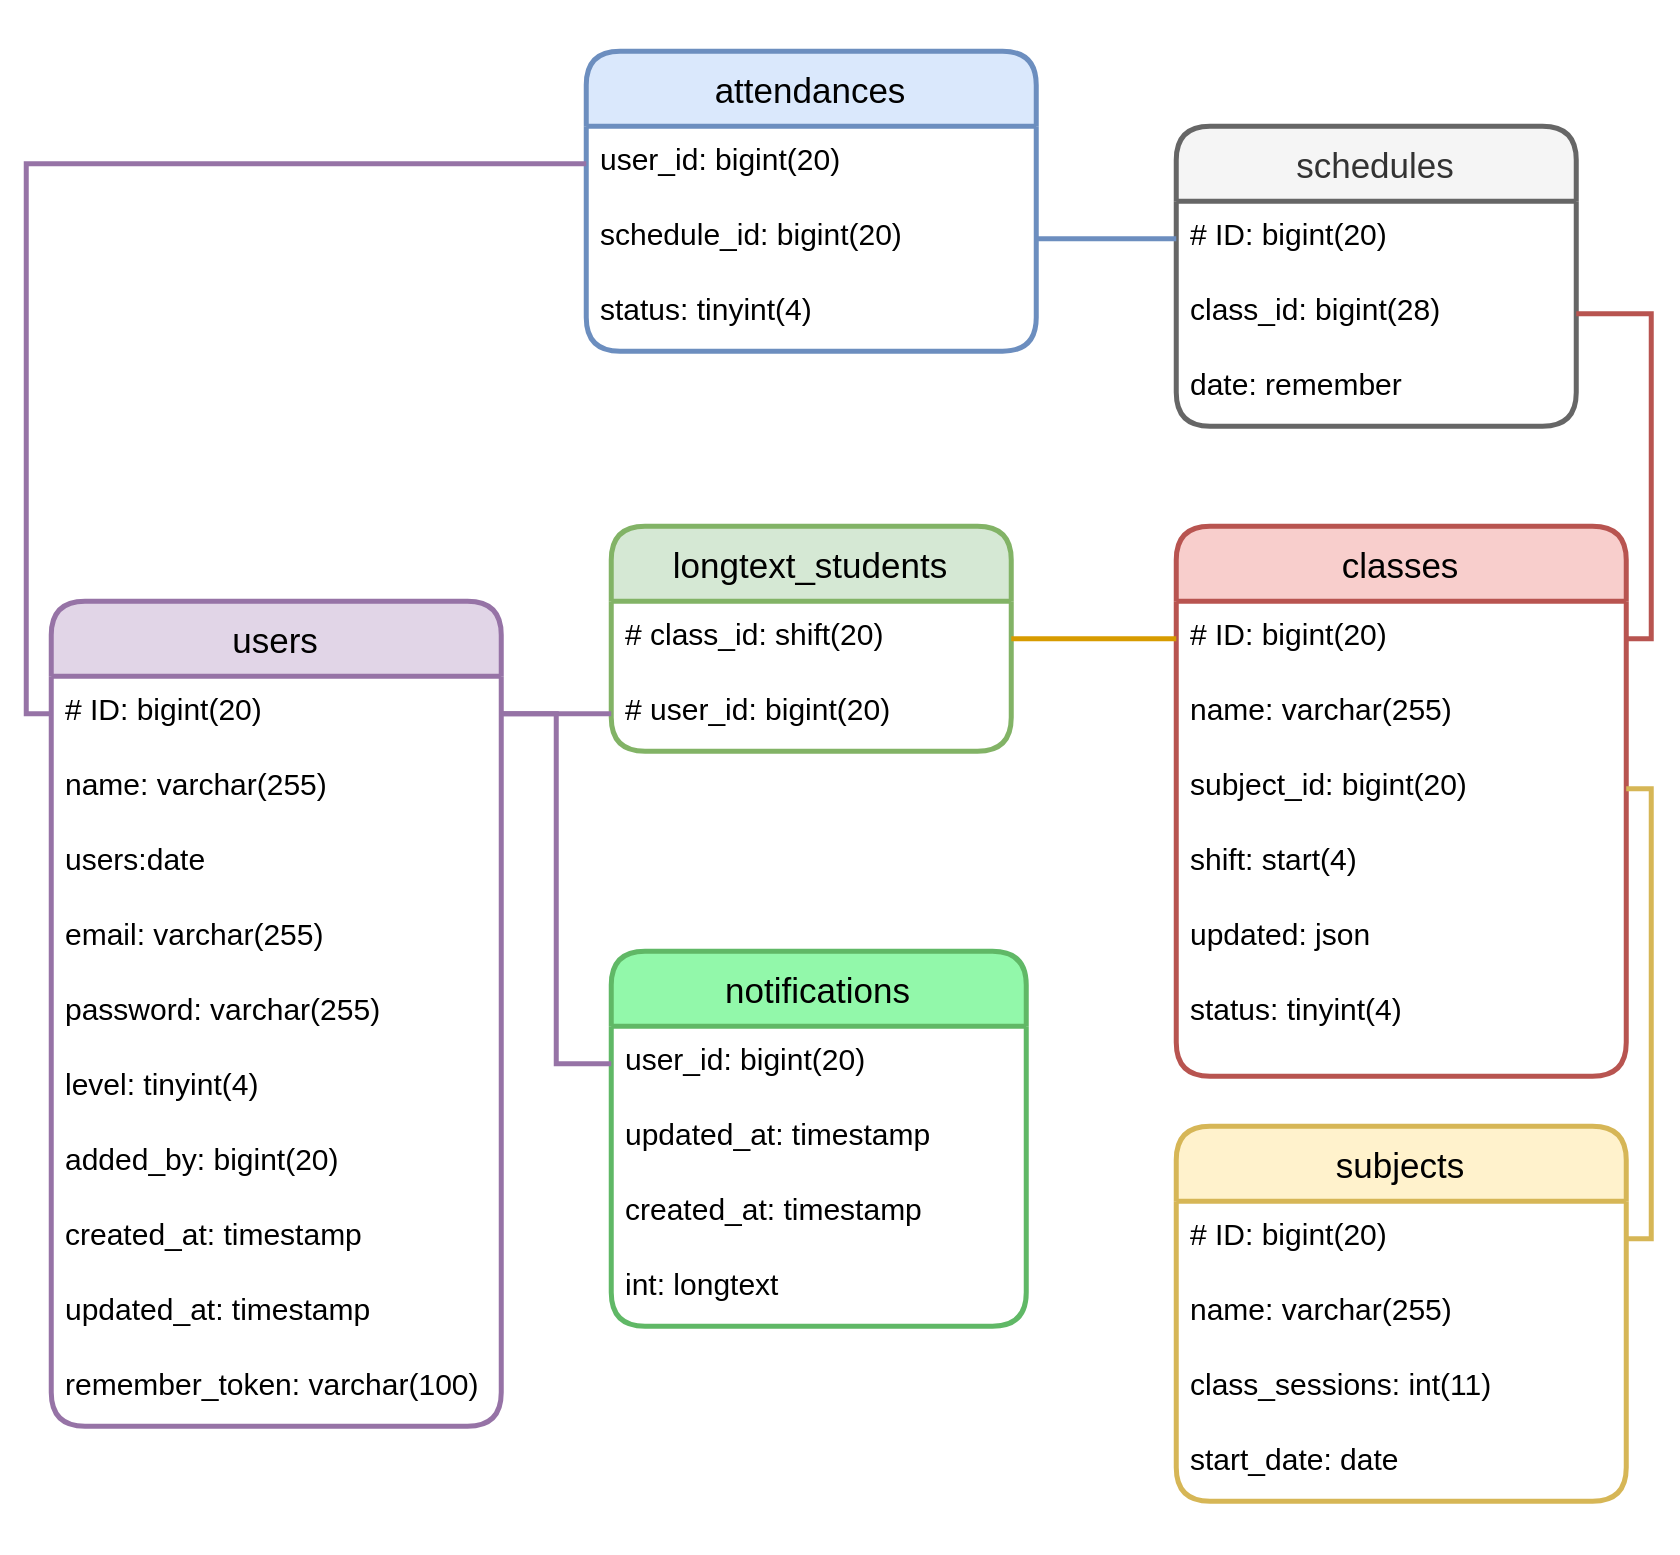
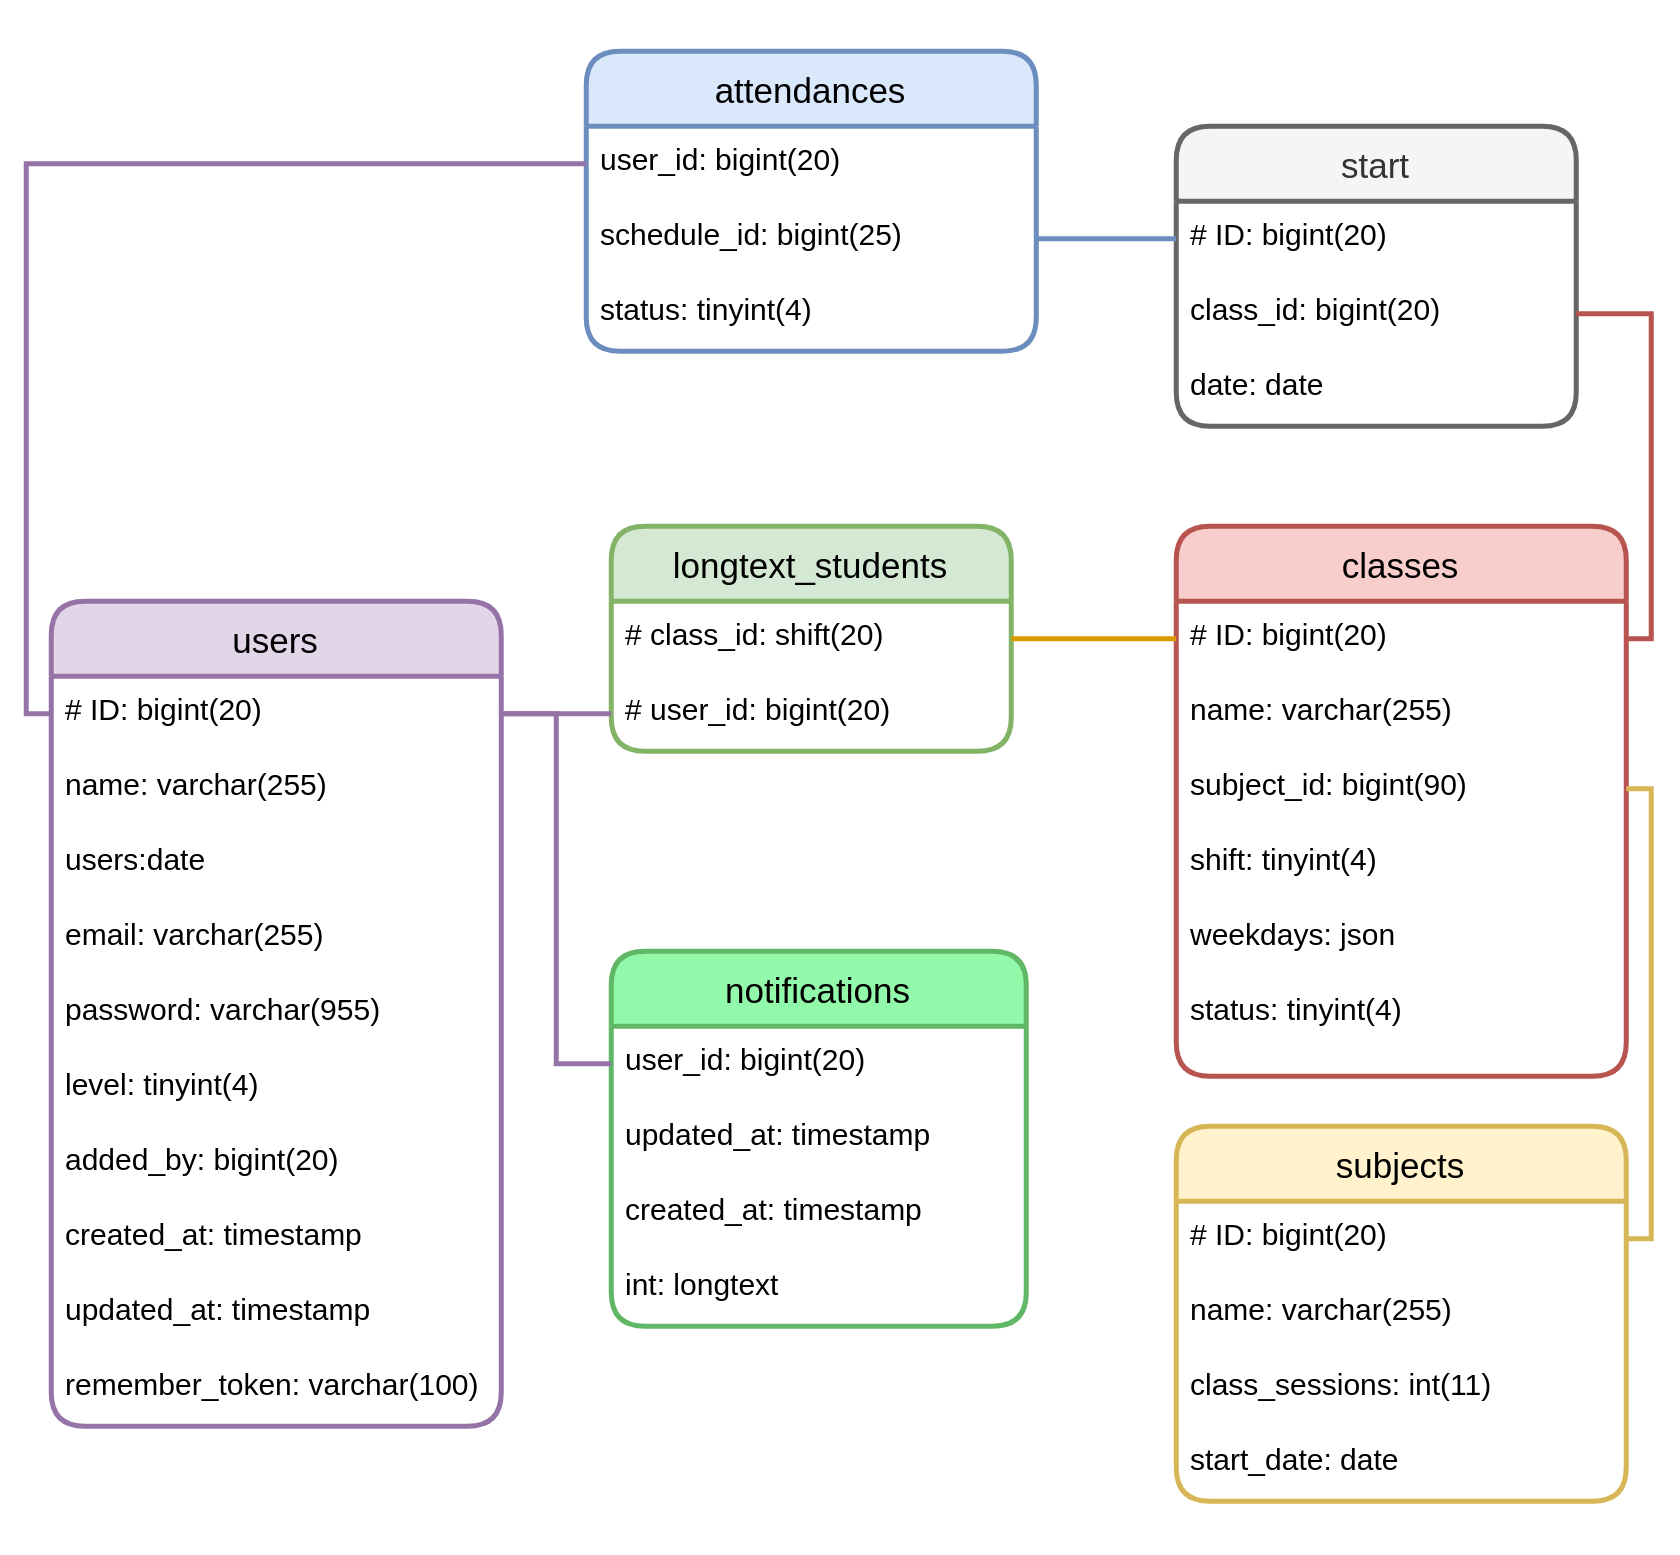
node "schedules": label "schedules" -> "start"
node "schedule_id: bigint(20)": label "schedule_id: bigint(20)" -> "schedule_id: bigint(25)"
node "class_id: bigint(28)": label "class_id: bigint(28)" -> "class_id: bigint(20)"
node "date: remember": label "date: remember" -> "date: date"
node "subject_id: bigint(20)": label "subject_id: bigint(20)" -> "subject_id: bigint(90)"
node "shift: start(4)": label "shift: start(4)" -> "shift: tinyint(4)"
node "updated: json": label "updated: json" -> "weekdays: json"
node "password: varchar(255)": label "password: varchar(255)" -> "password: varchar(955)"
